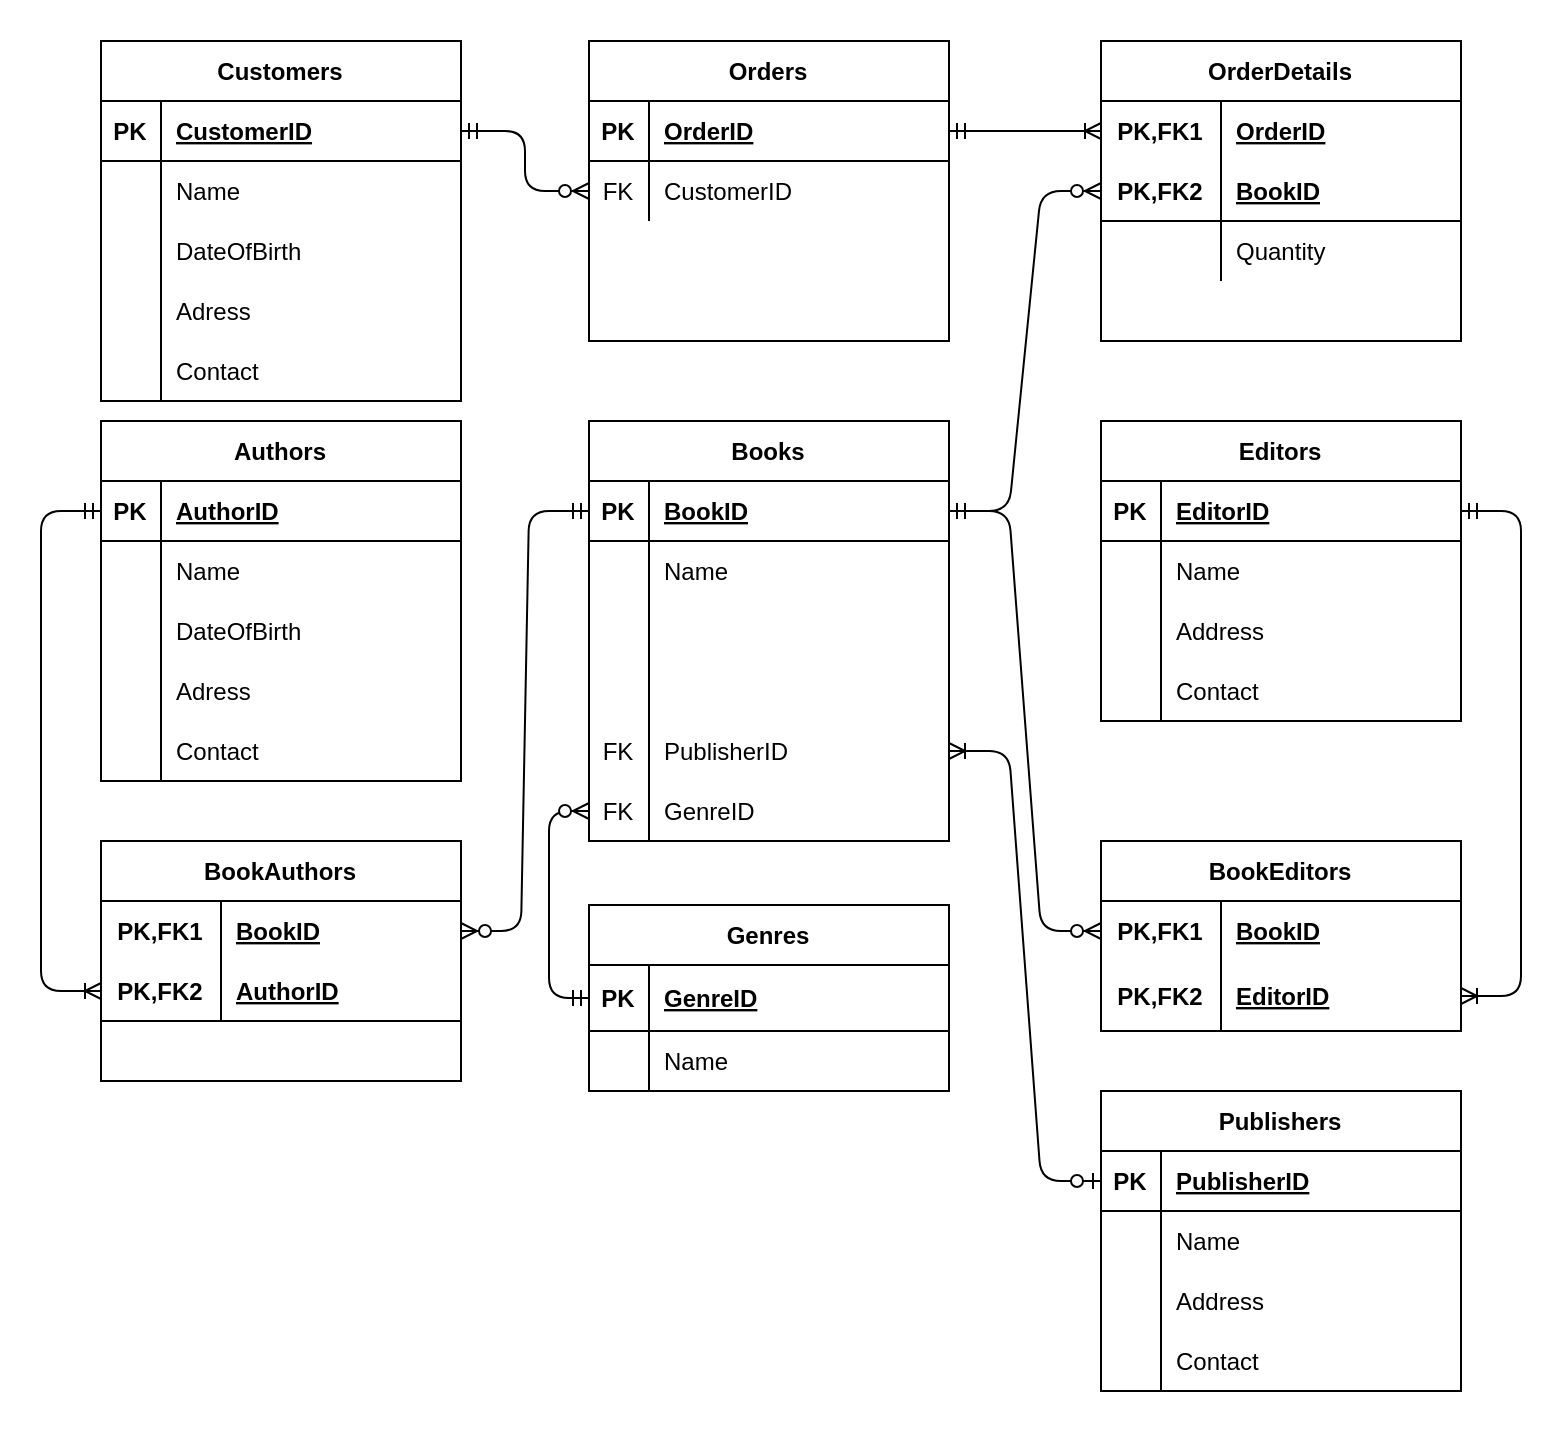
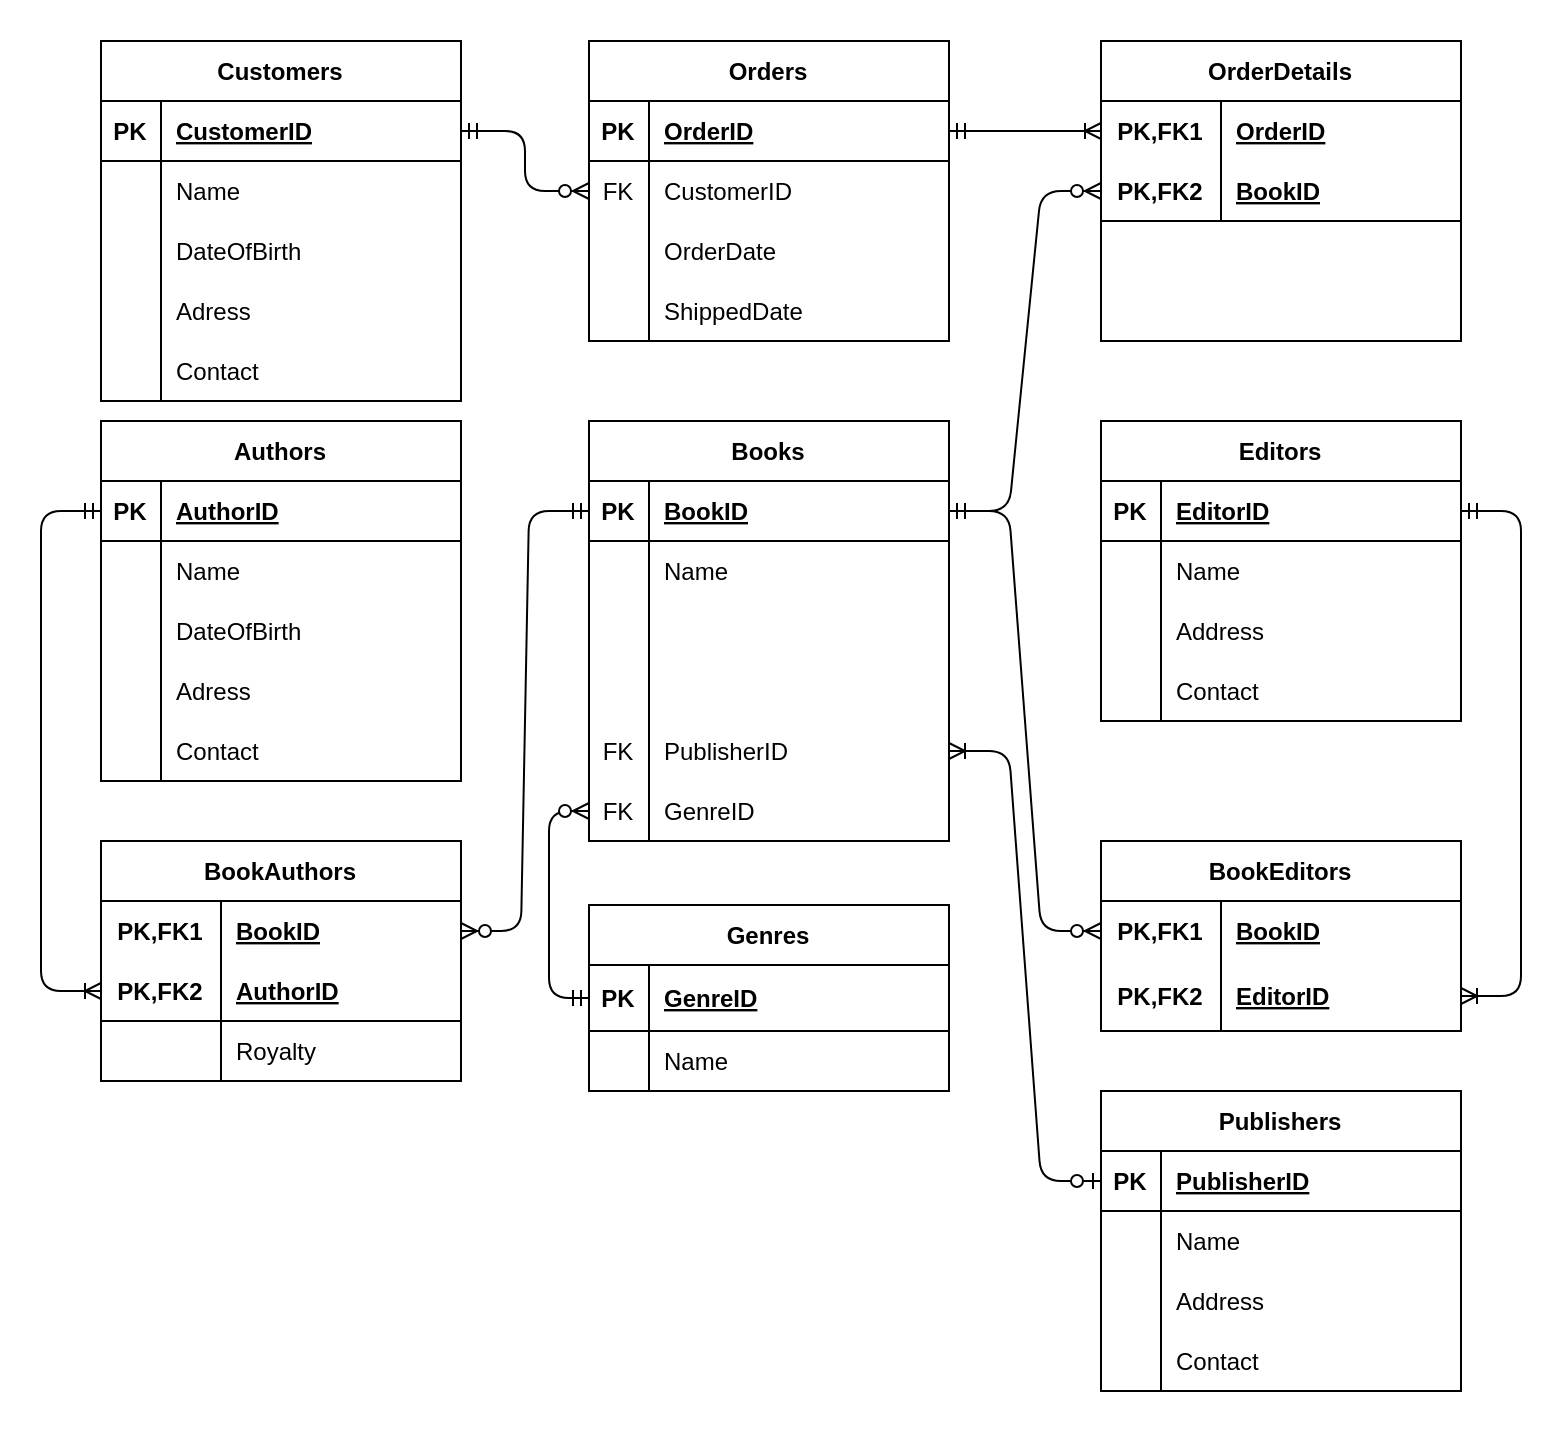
node "OrderDate": added
node "Quantity": removed
node "ShippedDate": added
node "Royalty": added
